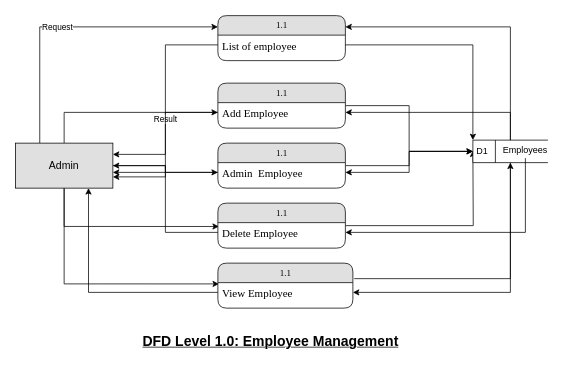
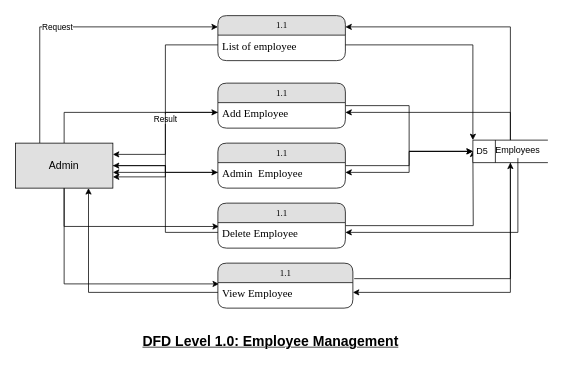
node "Employees": moved (525, 150) -> (518, 150)
node "D1": label "D1" -> "D5"
